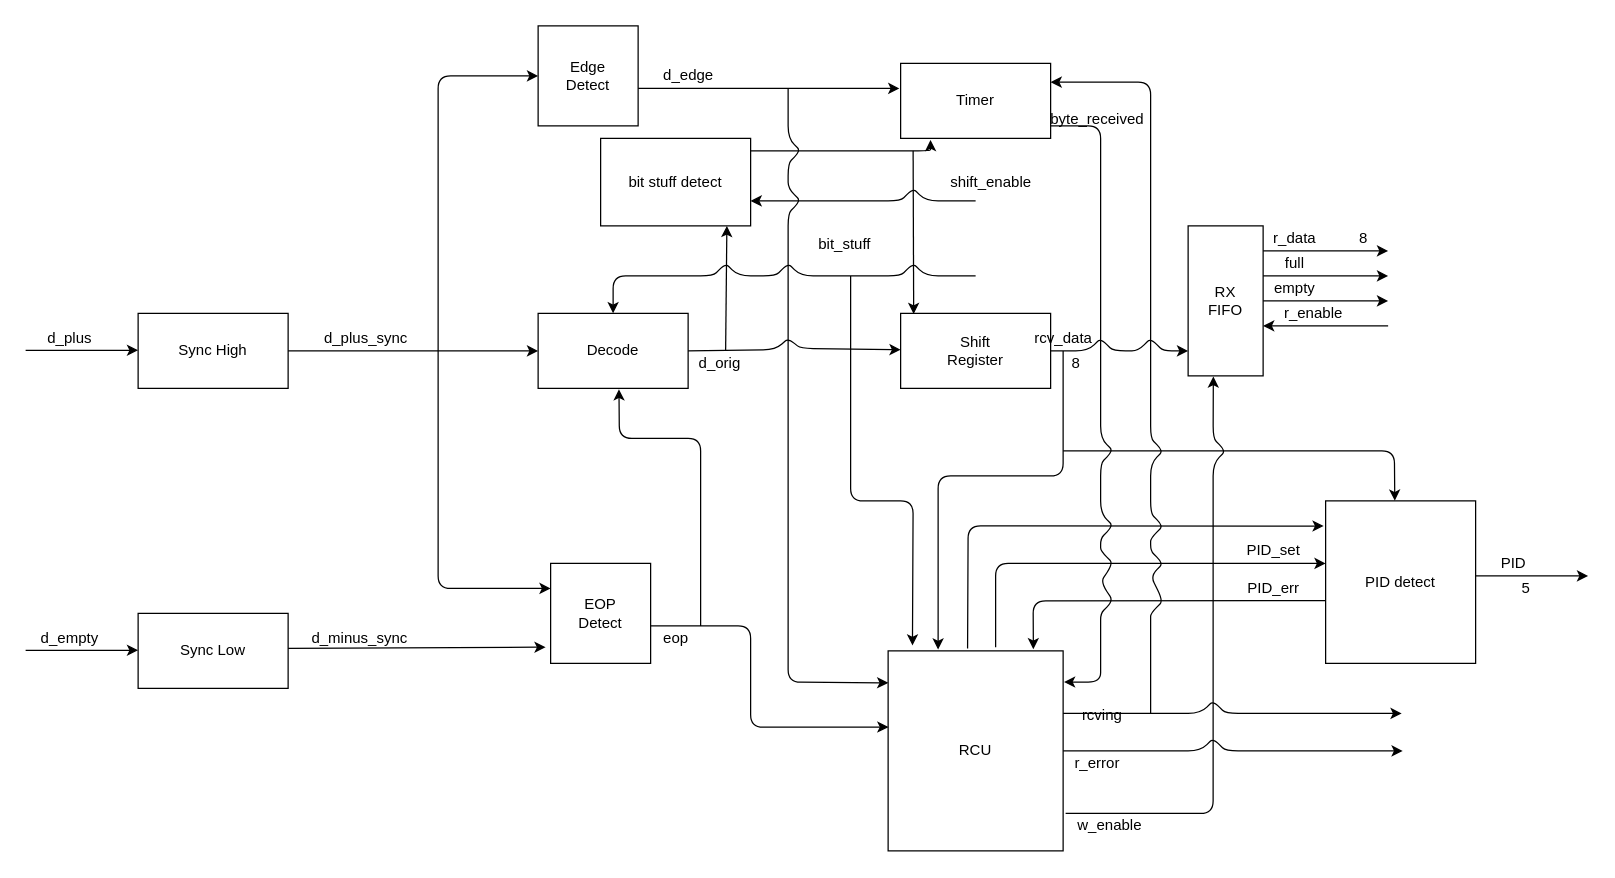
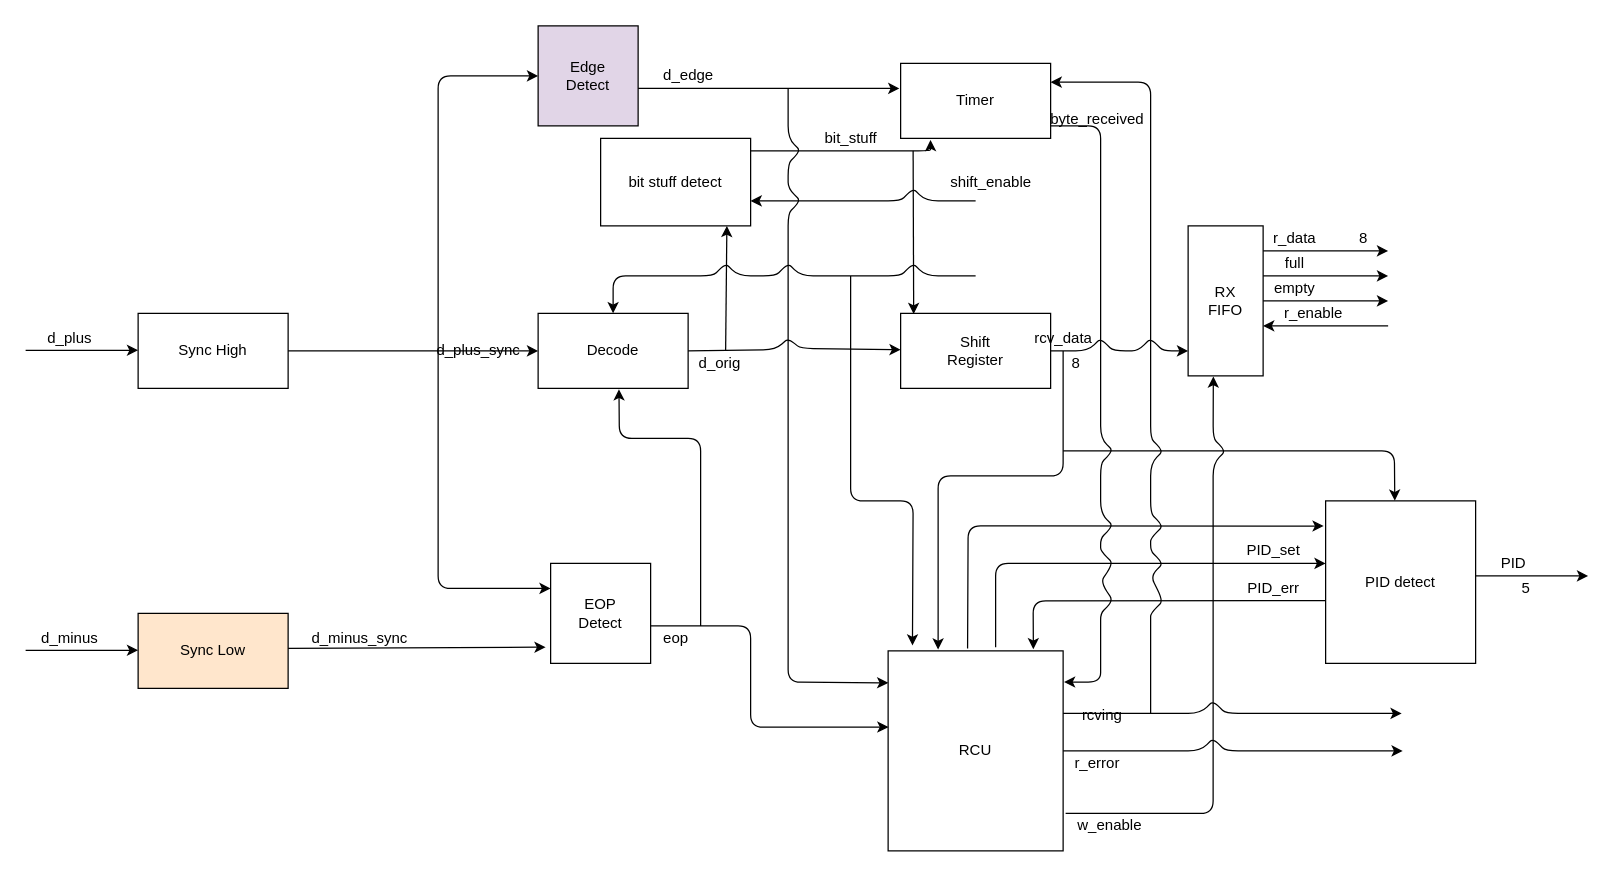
node "Edge Detect": fillcolor #ffffff -> #e1d5e7
node "bit_stuff": moved (844, 244) -> (851, 138)
node "d_plus_sync": moved (366, 338) -> (478, 351)
node "d_empty": label "d_empty" -> "d_minus"
node "Sync Low": fillcolor #ffffff -> #ffe6cc
